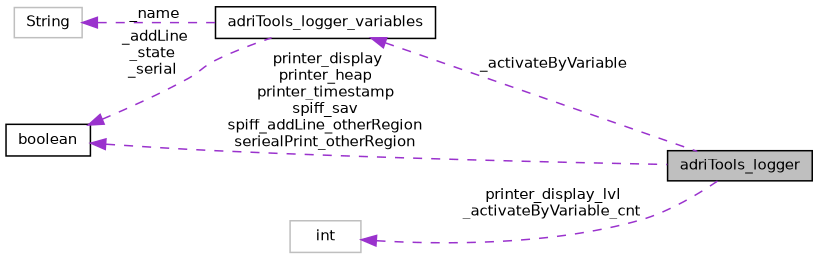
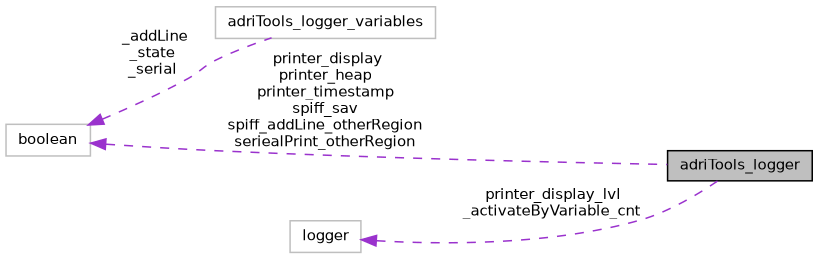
node "String": removed
node "adriTools_logger_variables": color black -> grey75
edge "adriTools_logger" -> "adriTools_logger_variables": removed, label "_activateByVariable"
node "boolean": color black -> grey75
node "int": label "int" -> "logger"
